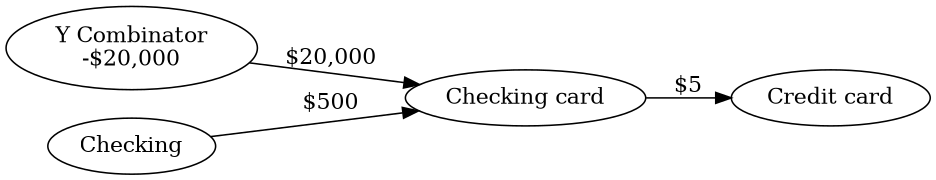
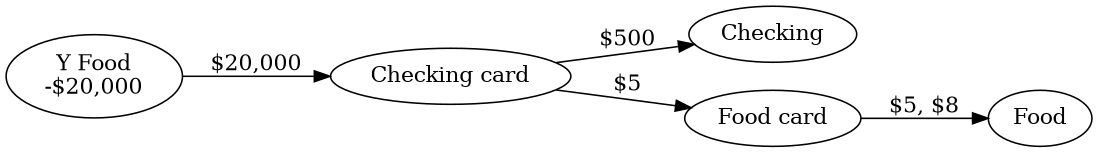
node "Y Combinator -$20,000": label "Y Combinator -$20,000" -> "Y Food -$20,000"
node "Credit card": label "Credit card" -> "Food card"
node "Food": added
edge "Checking" -> "Checking card": reversed
